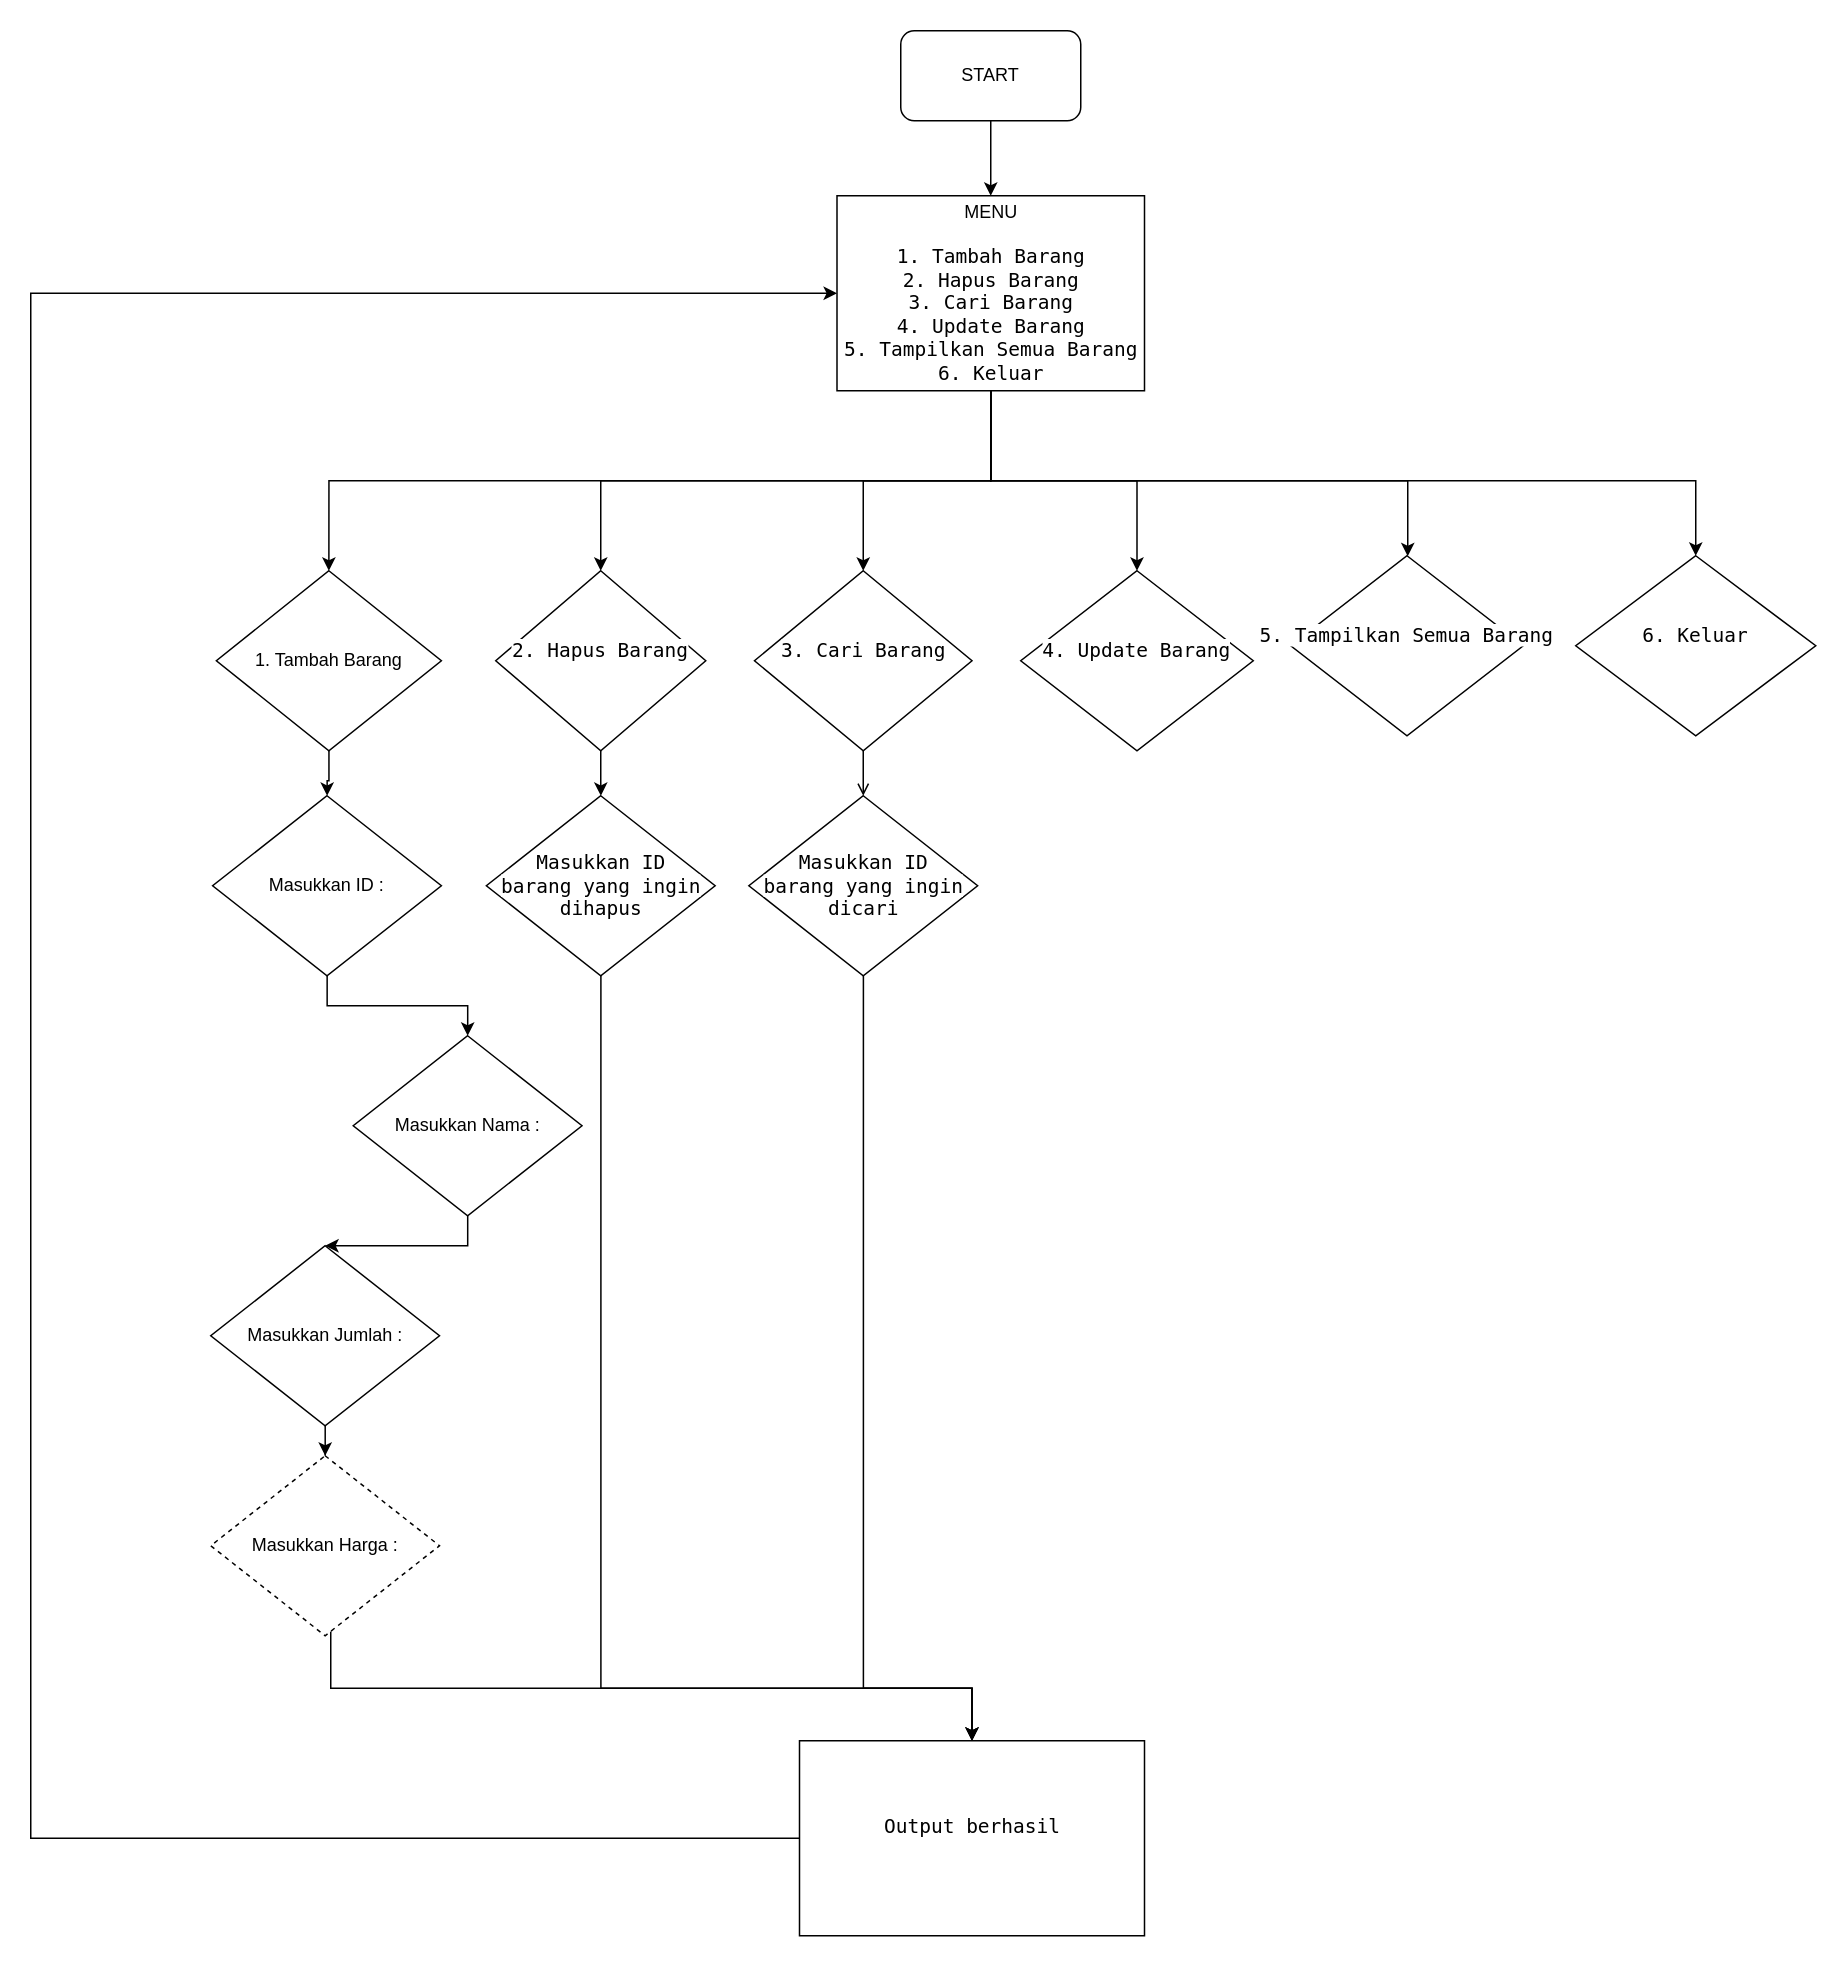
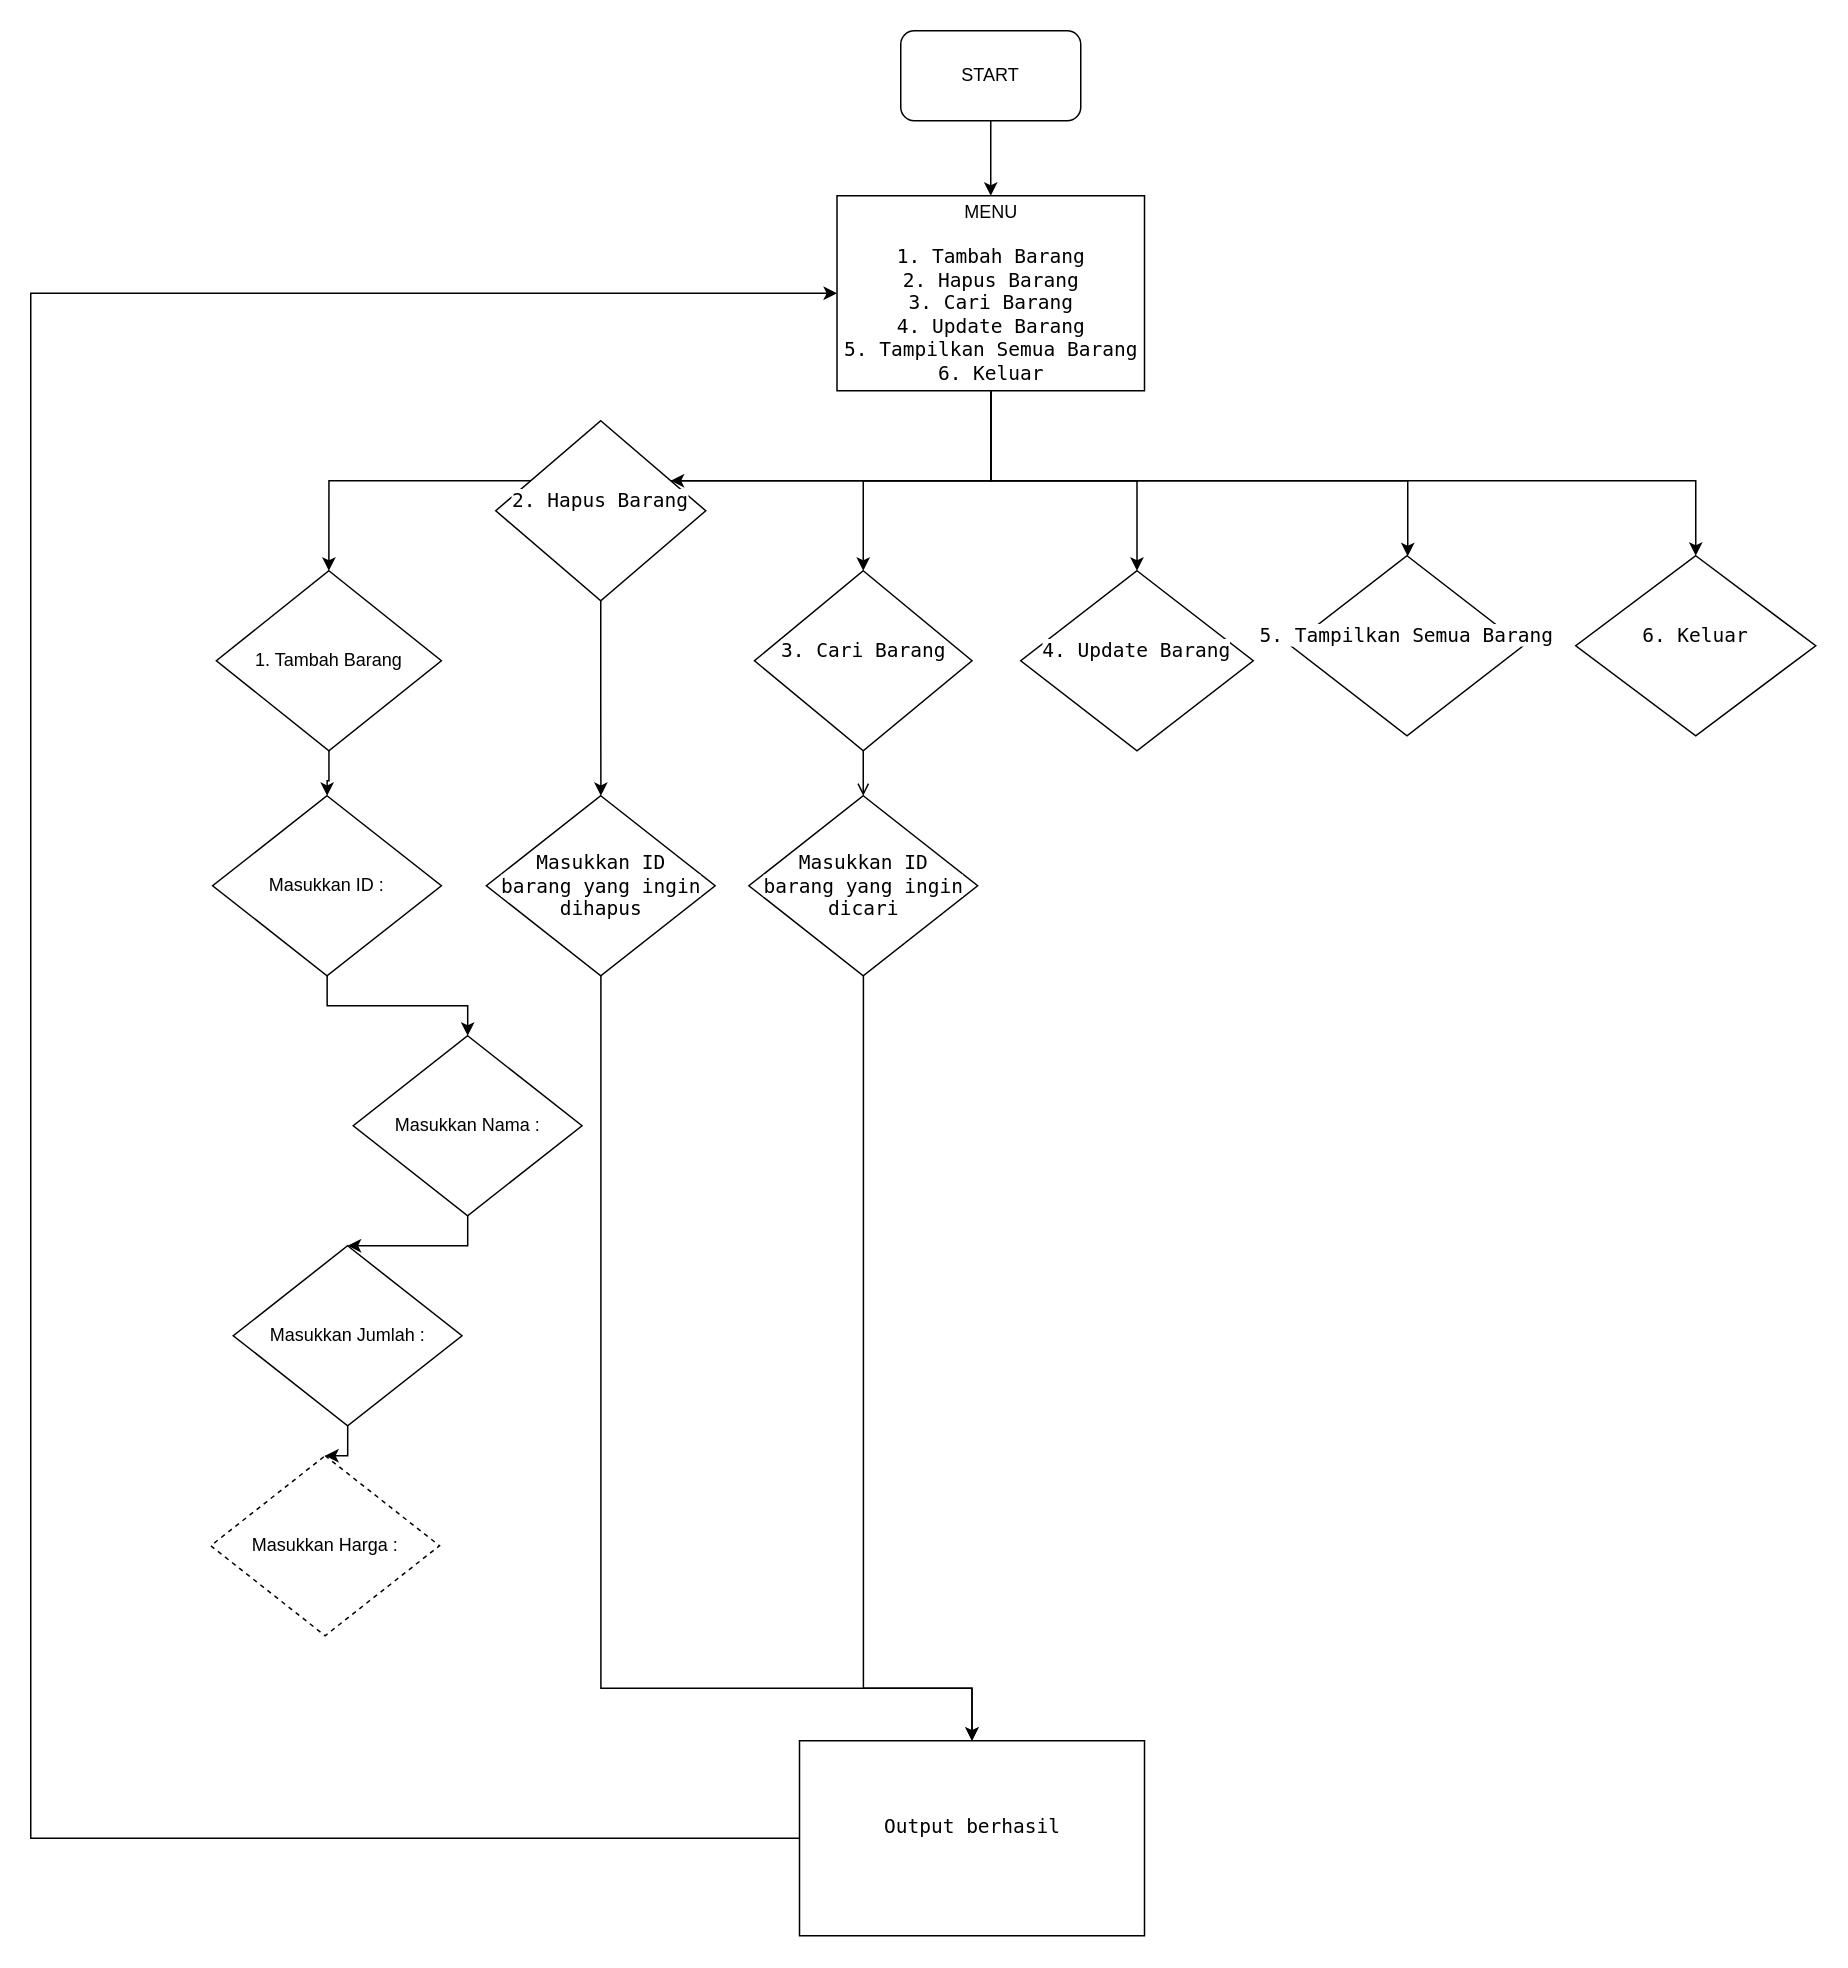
node "2. Hapus Barang": moved (601, 661) -> (601, 511)
node "Masukkan Jumlah :": moved (325, 1336) -> (348, 1336)
edge "Masukkan Harga :" -> "Output berhasil": removed
